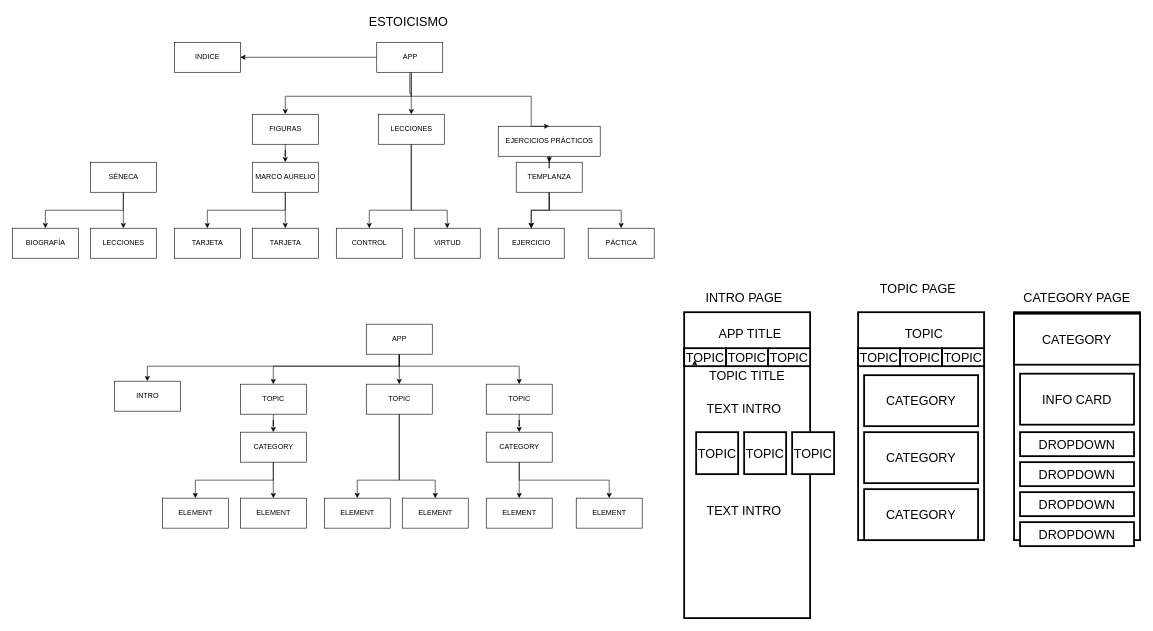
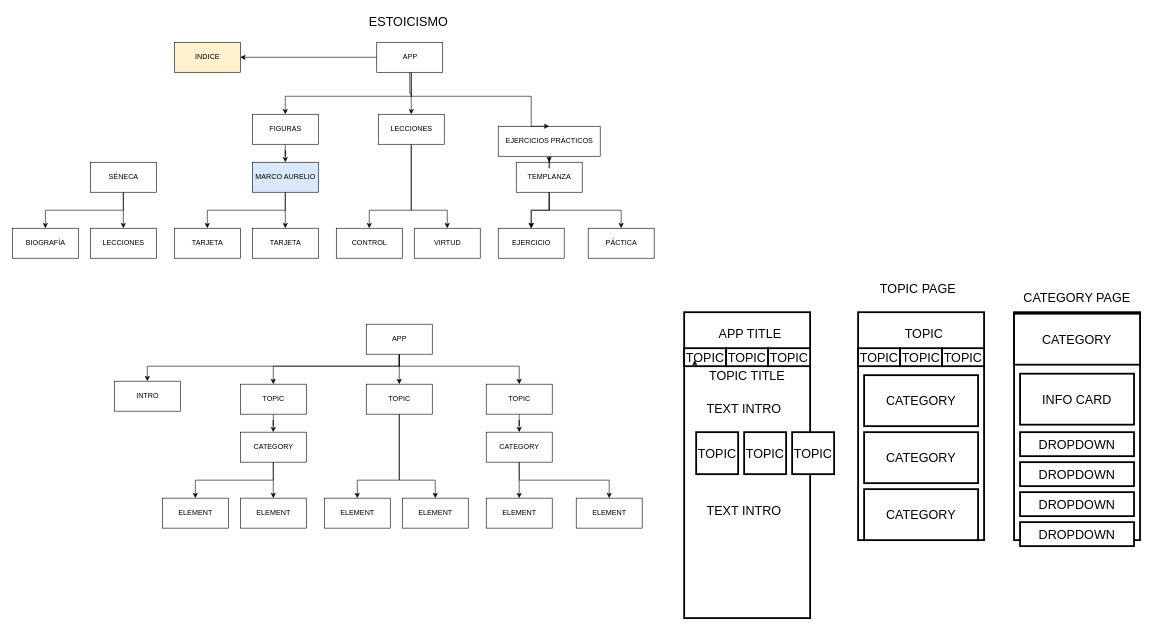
node "INDICE": fillcolor #ffffff -> #fff2cc
node "MARCO AURELIO": fillcolor #ffffff -> #dae8fc
node "INTRO PAGE": removed
